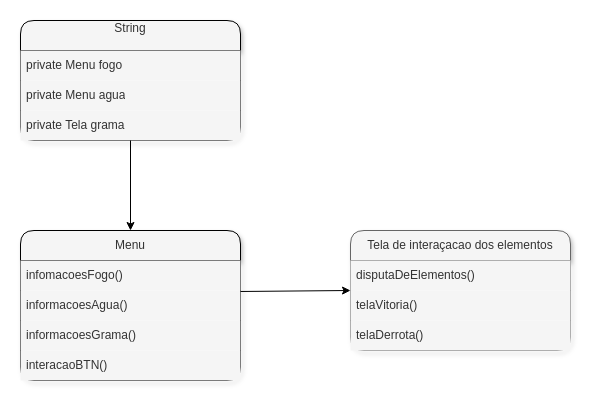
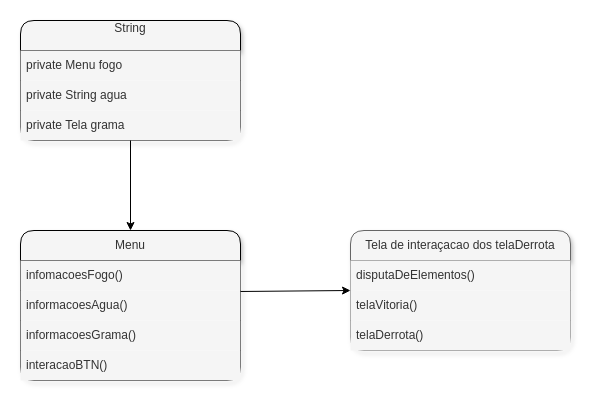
node "private Menu agua": label "private Menu agua" -> "private String agua"
node "Tela de interaçacao dos elementos": label "Tela de interaçacao dos elementos" -> "Tela de interaçacao dos telaDerrota"
